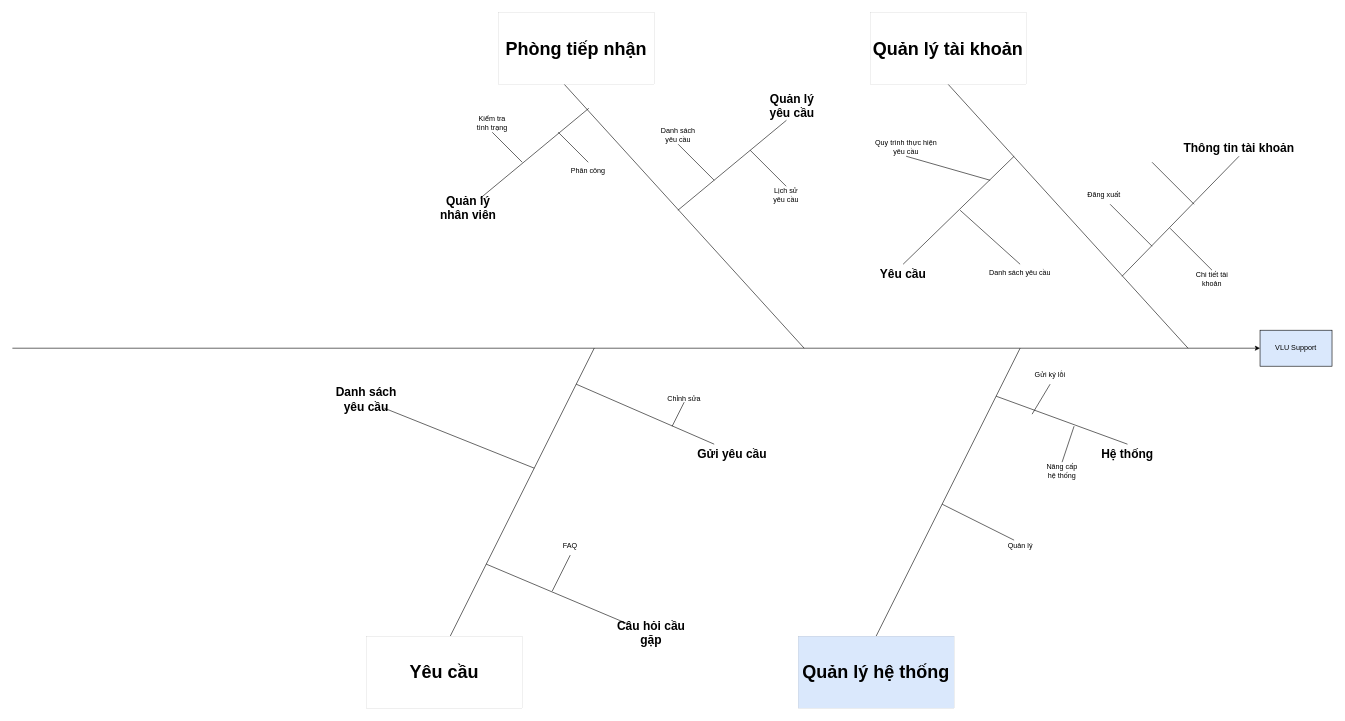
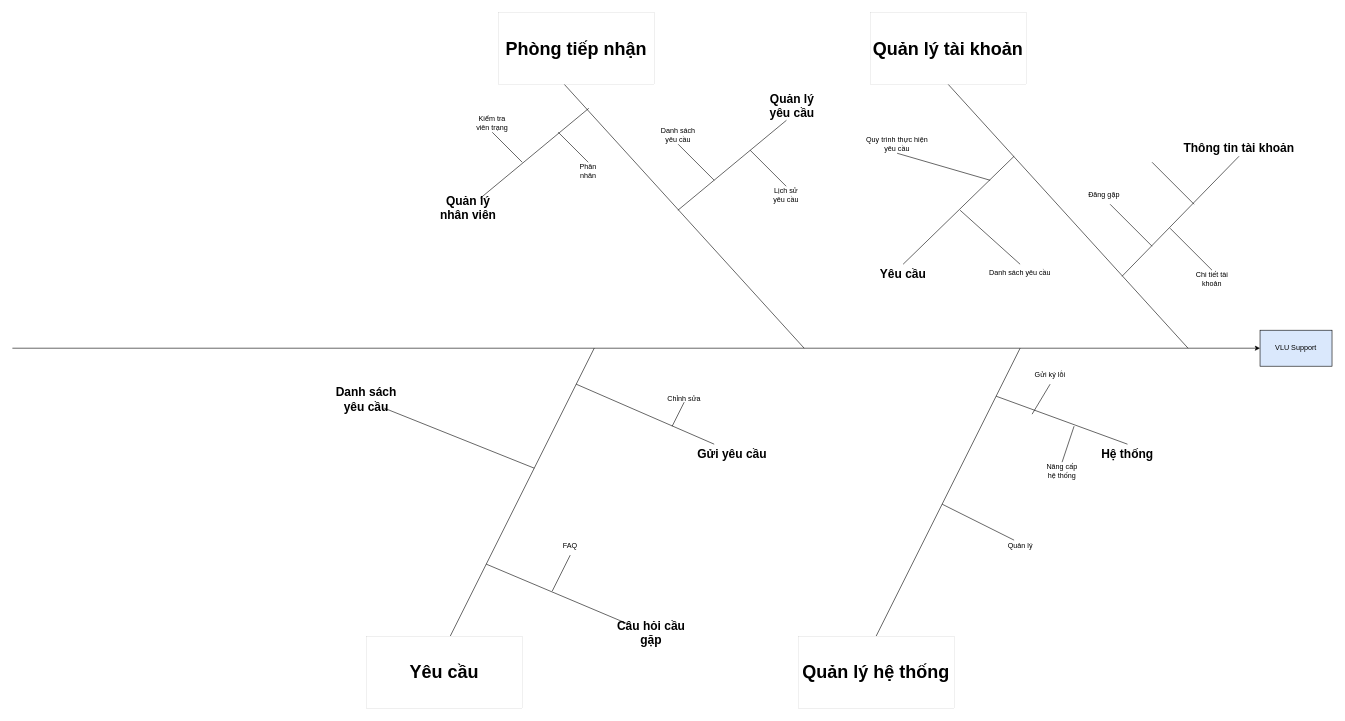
node "Kiểm tra tình trạng": label "Kiểm tra tình trạng" -> "Kiểm tra viên trạng"
node "Quy trình thực hiện yêu cầu": moved (906, 147) -> (897, 144)
node "Phân công": label "Phân công" -> "Phân nhân"
node "Đăng xuất": label "Đăng xuất" -> "Đăng gặp"
node "Quản lý hệ thống": fillcolor #dae8fc -> #ffffff
